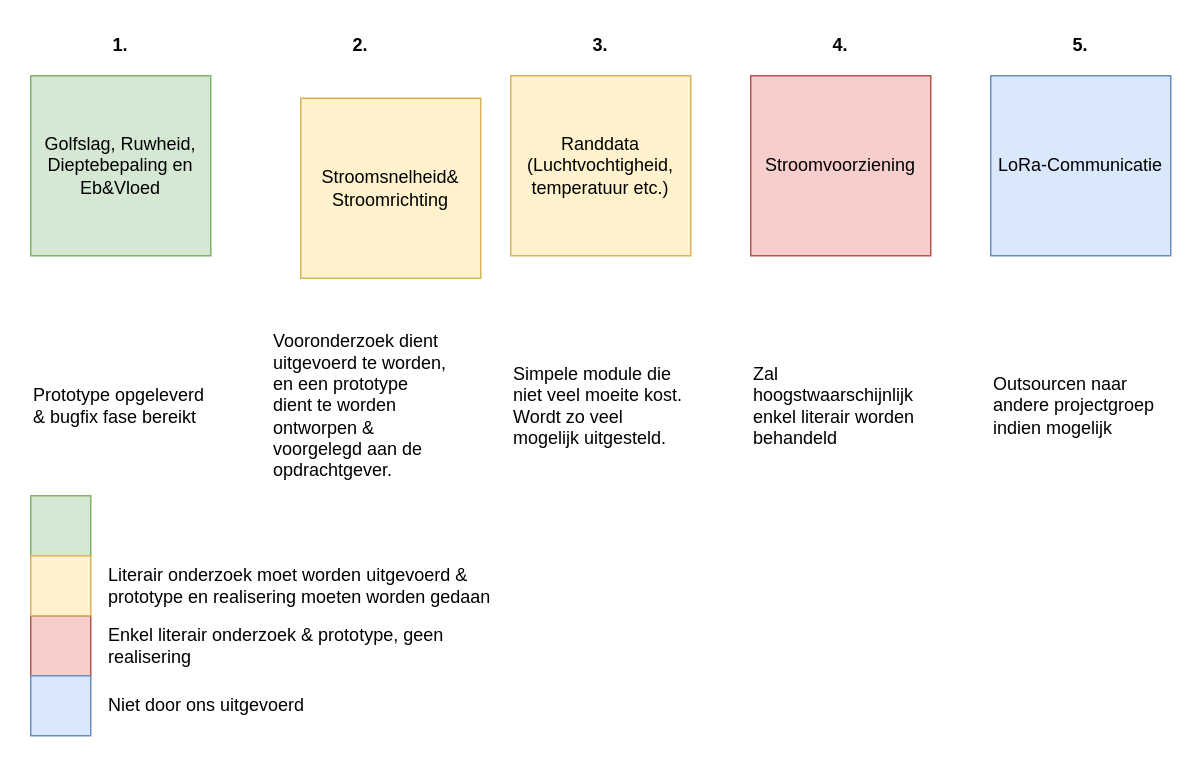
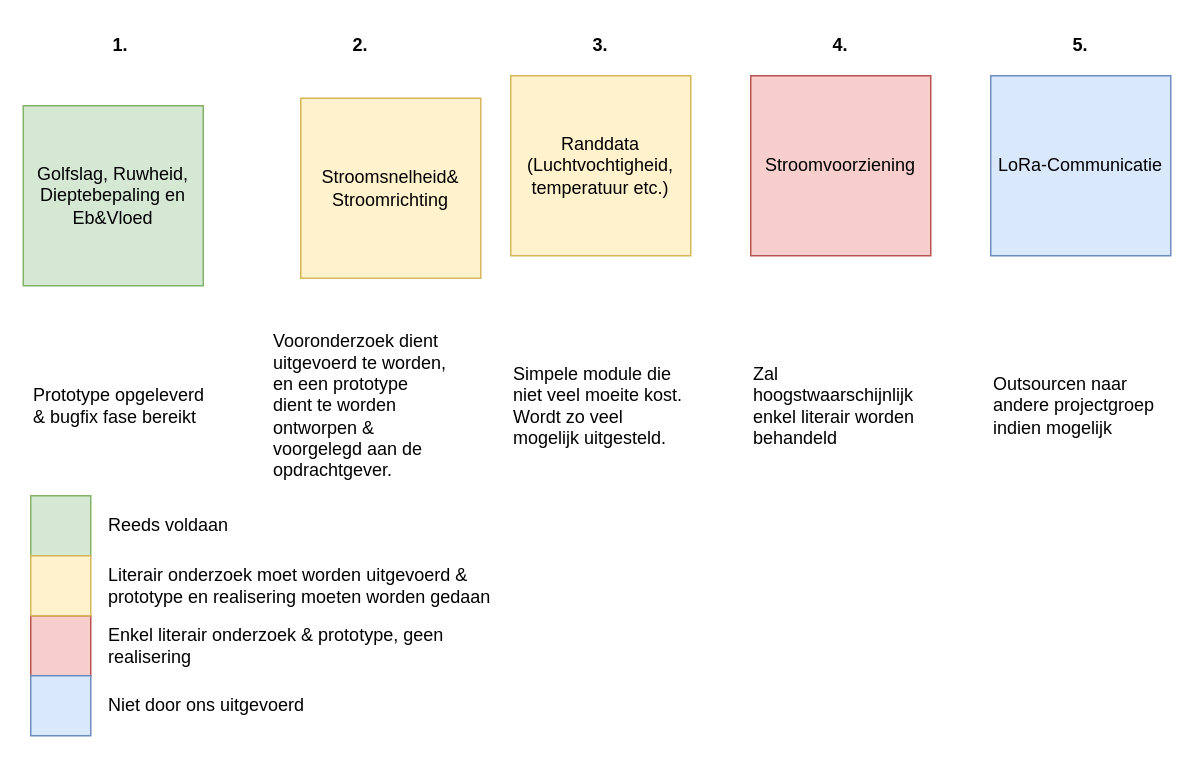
node "Golfslag, Ruwheid, Dieptebepaling en Eb&Vloed": moved (121, 166) -> (113, 196)
node "Reeds voldaan": added
